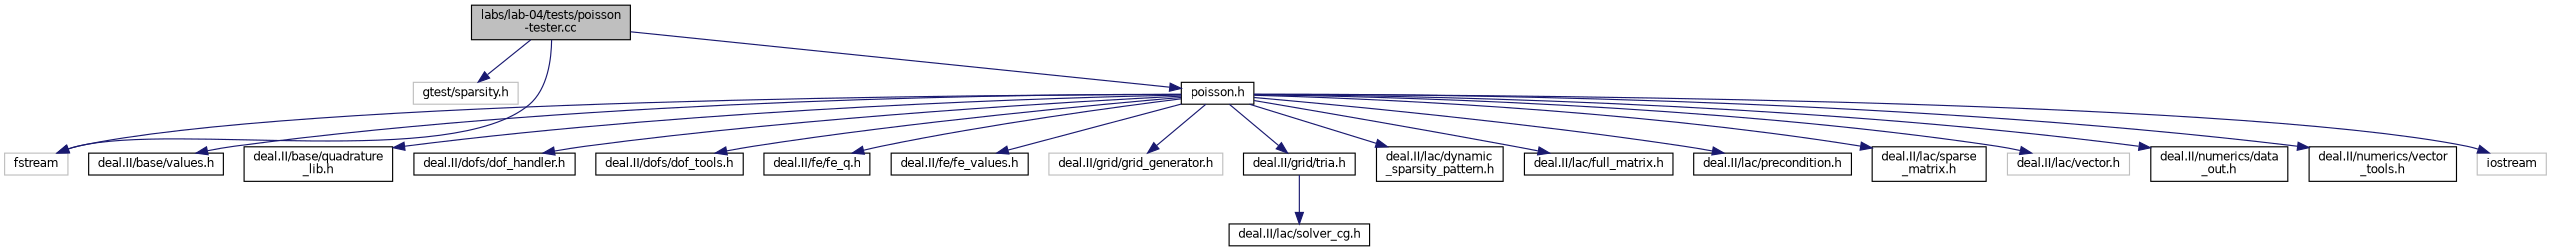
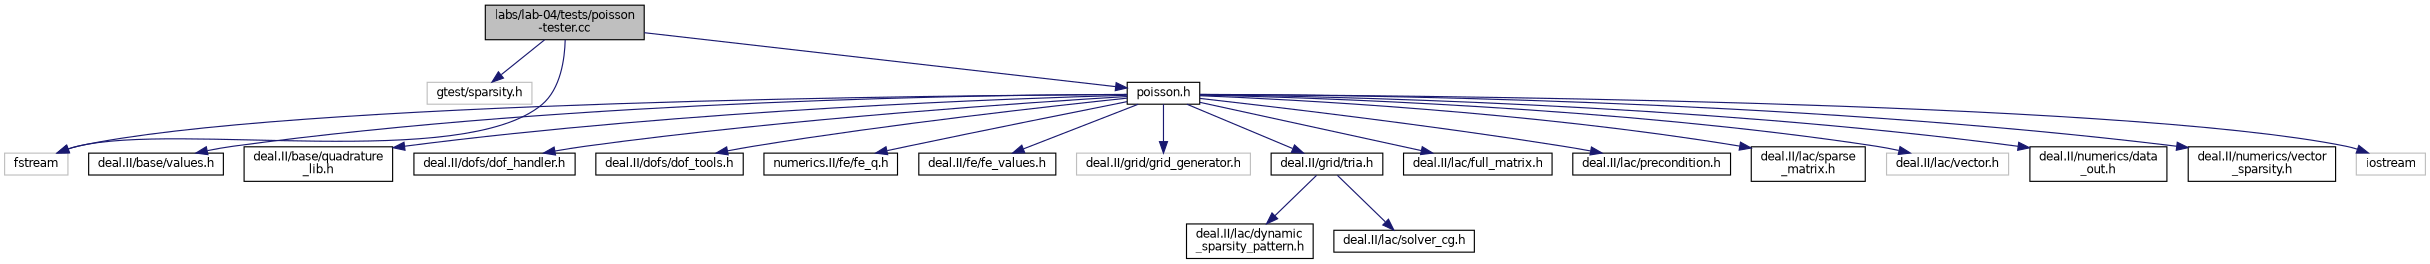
edge "poisson.h" -> "deal.II/lac/dynamic _sparsity_pattern.h": now "deal.II/grid/tria.h" -> "deal.II/lac/dynamic _sparsity_pattern.h"
node "deal.II/fe/fe_q.h": label "deal.II/fe/fe_q.h" -> "numerics.II/fe/fe_q.h"
node "deal.II/numerics/vector _tools.h": label "deal.II/numerics/vector _tools.h" -> "deal.II/numerics/vector _sparsity.h"
